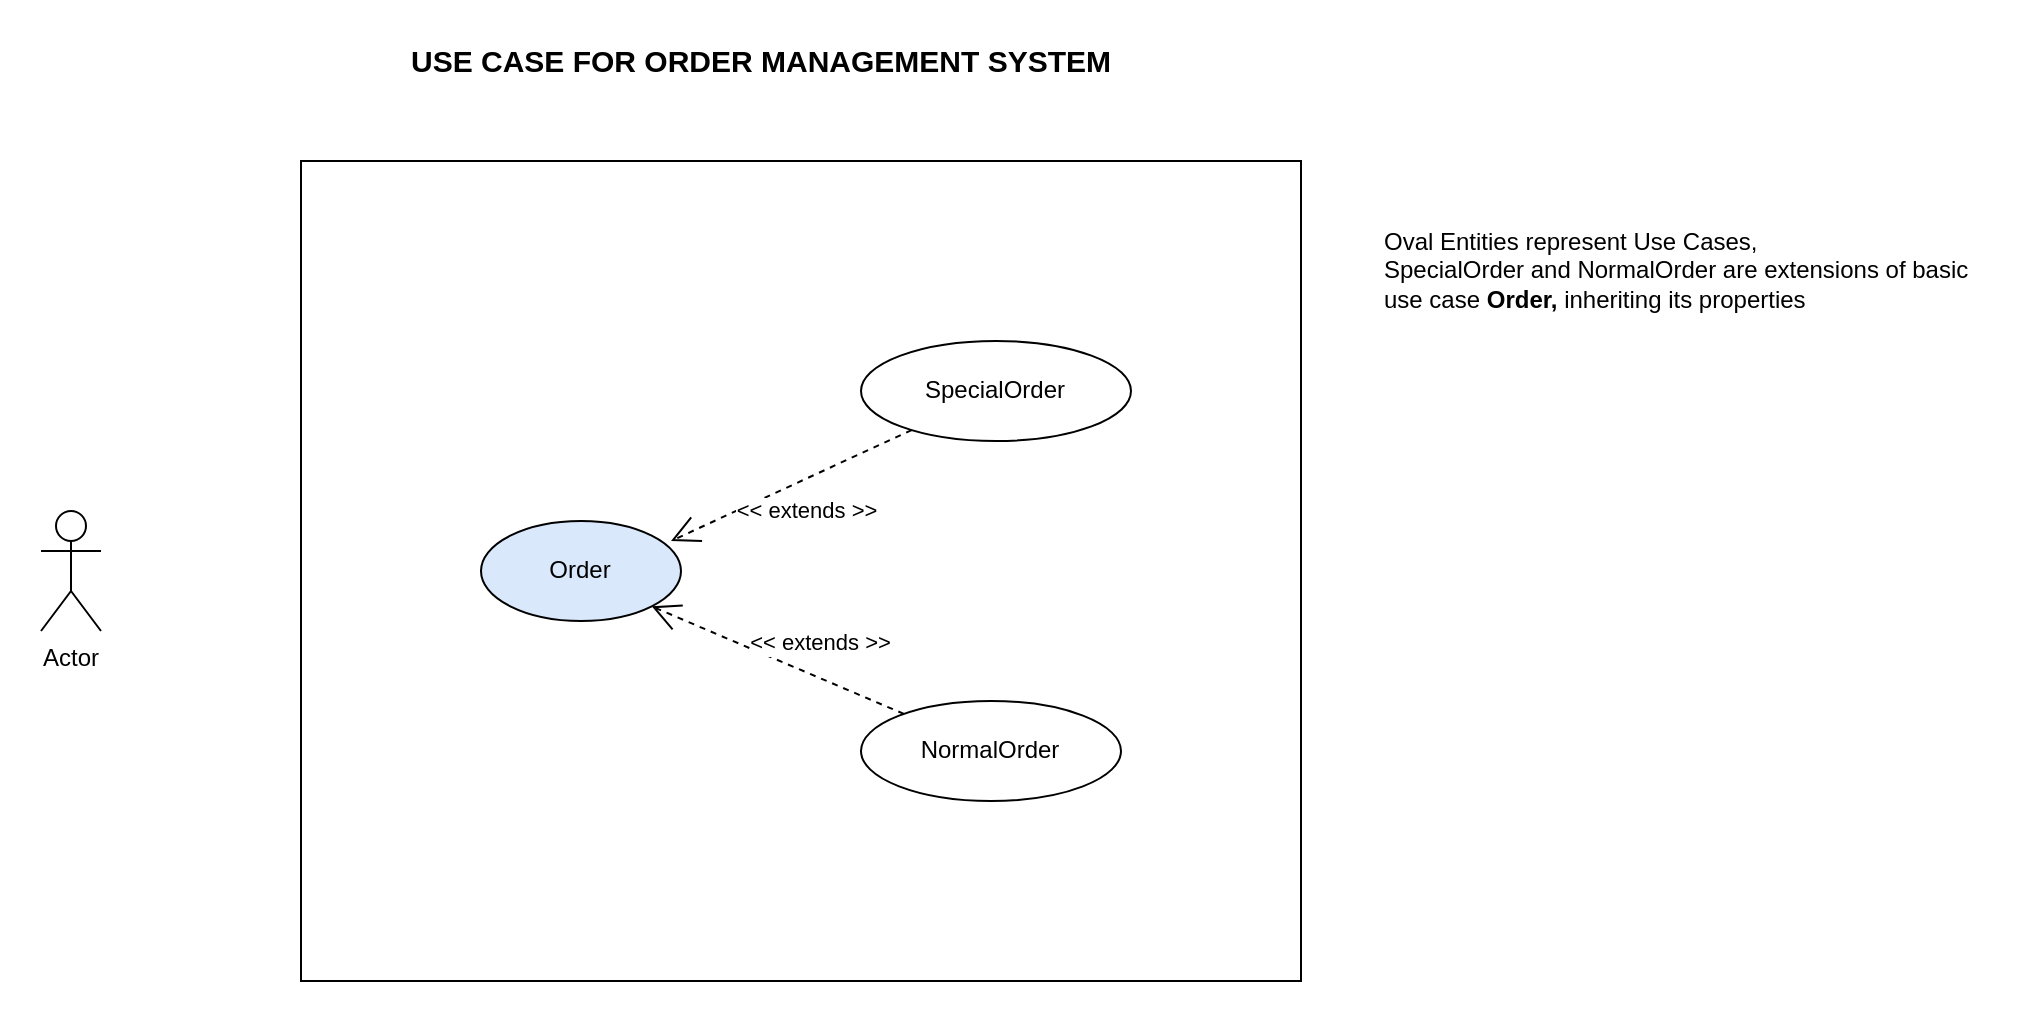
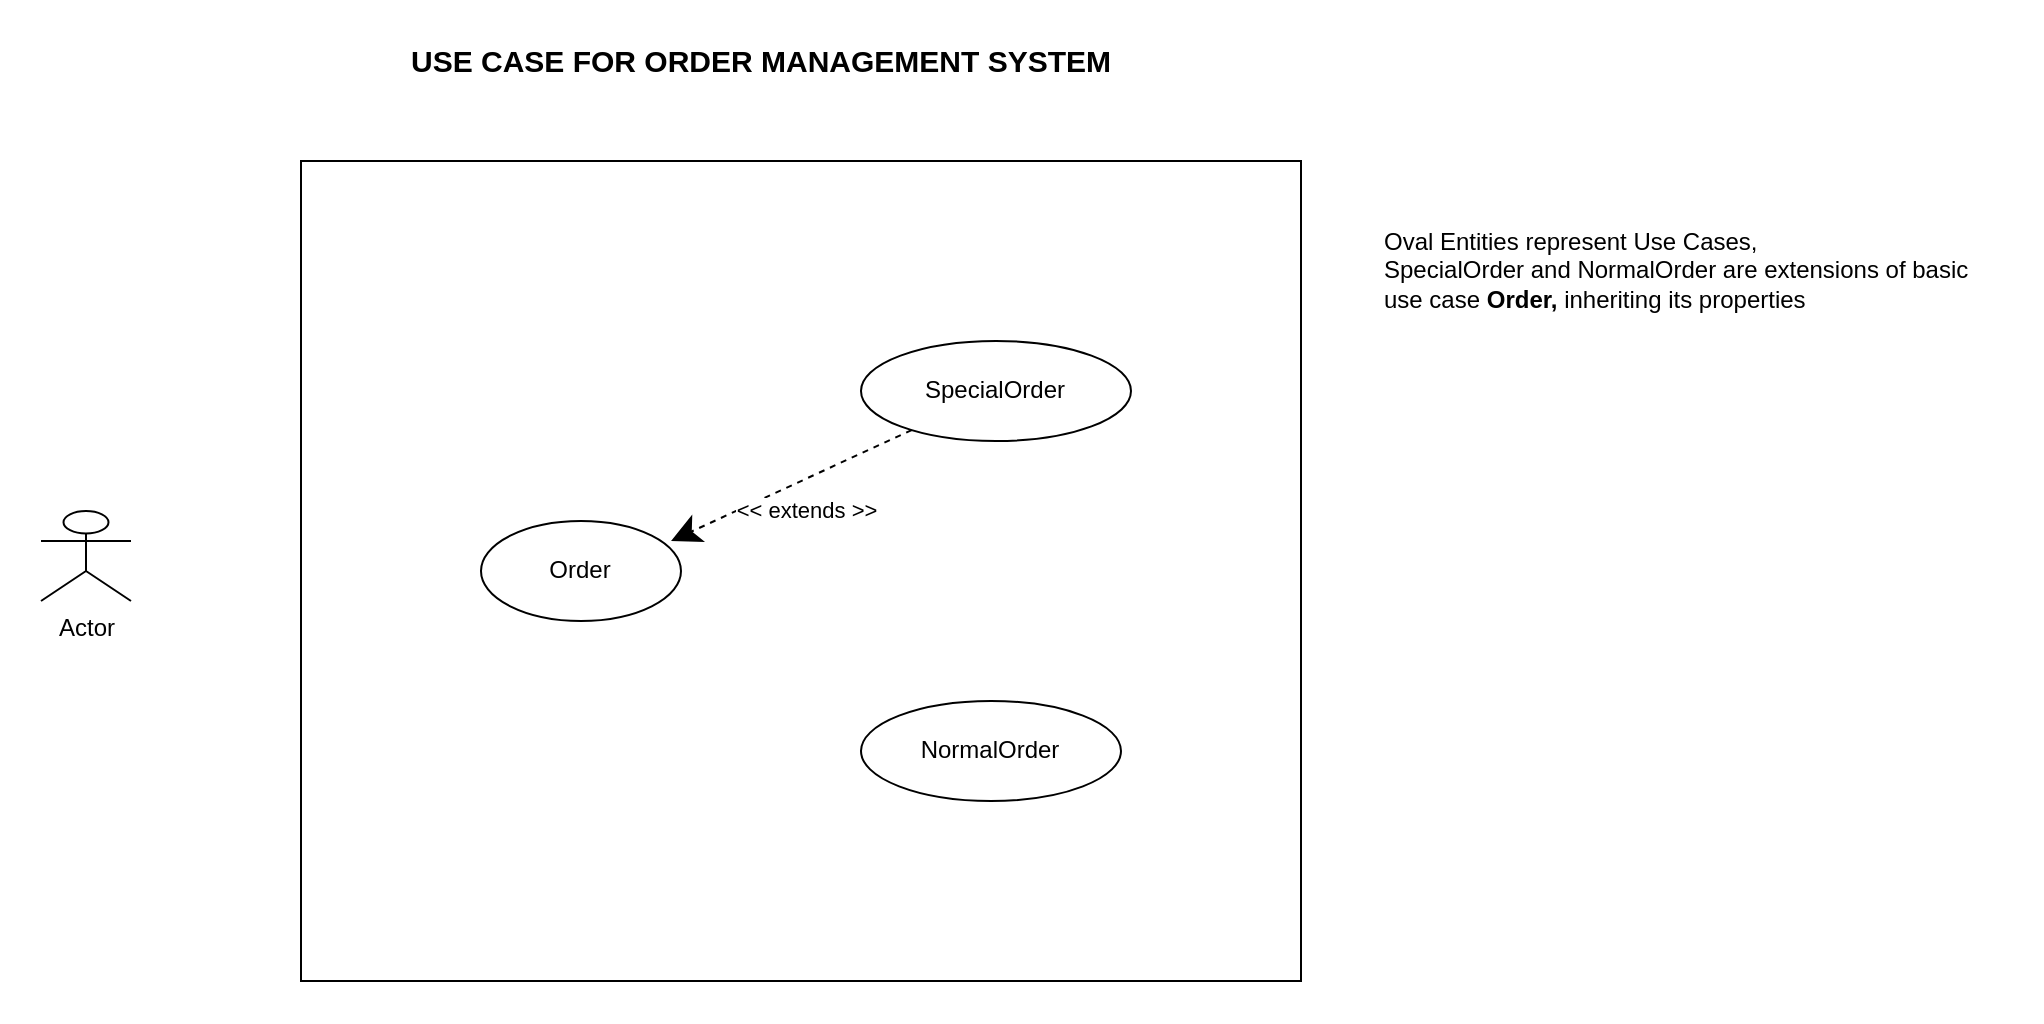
edge "SpecialOrder" -> "Order": arrowhead open -> classic
node "Actor": size 60x120 -> 90x90
node "Order": fillcolor #dae8fc -> #ffffff
edge "NormalOrder" -> "Order": removed, label "<< extends >>"
